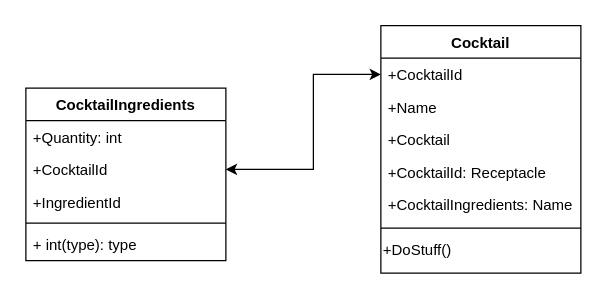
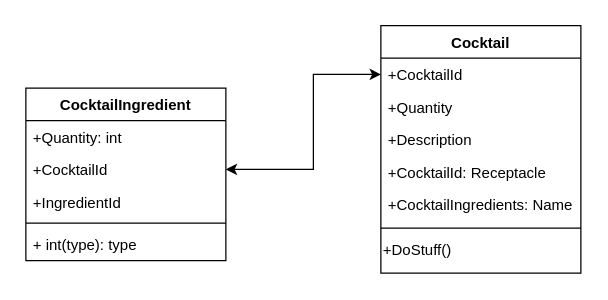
node "CocktailIngredients": label "CocktailIngredients" -> "CocktailIngredient"
node "+Name": label "+Name" -> "+Quantity"
node "+Cocktail": label "+Cocktail" -> "+Description"
